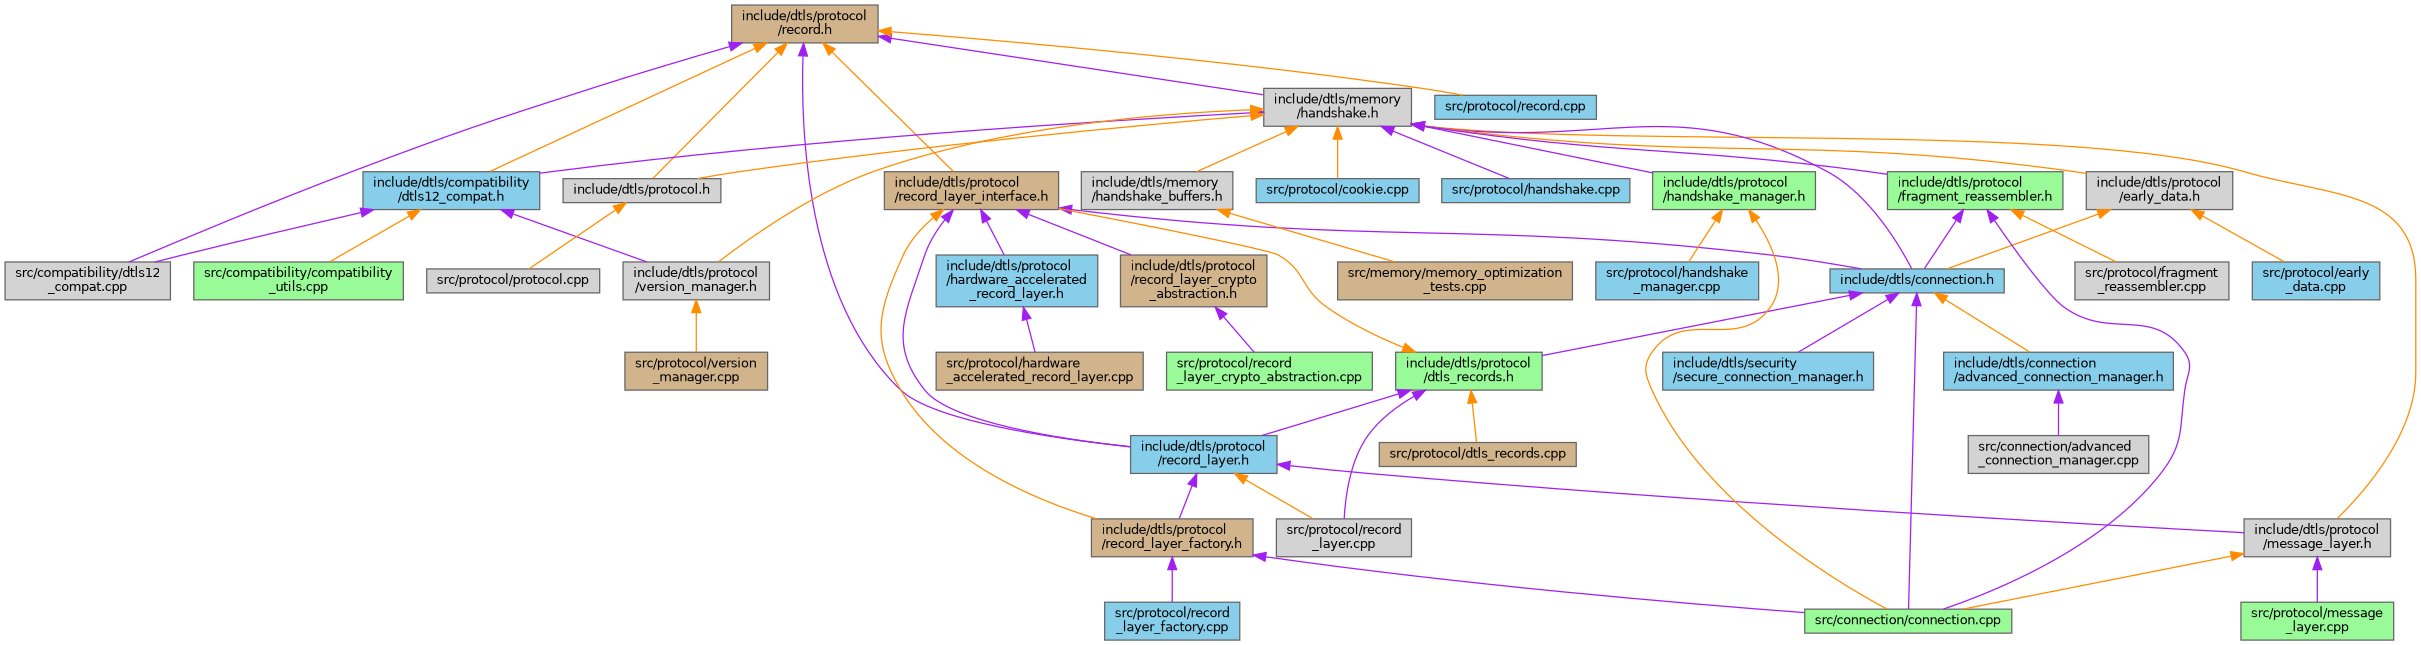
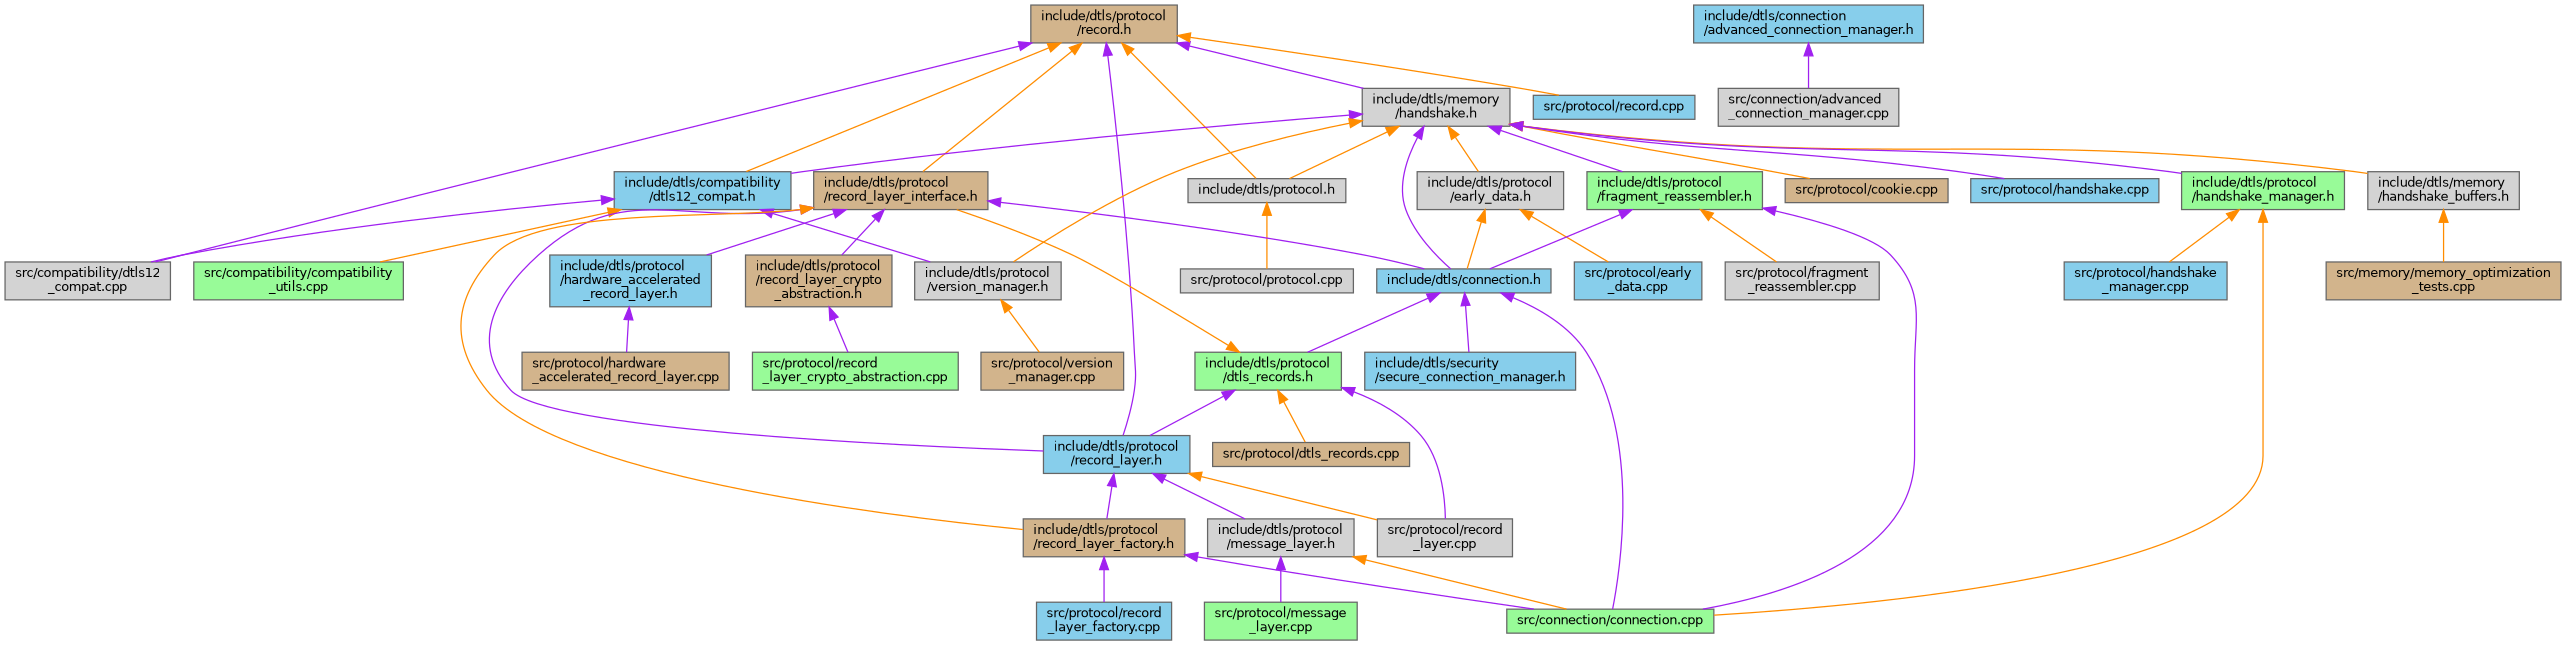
edge "include/dtls/protocol /message_layer.h" -> "include/dtls/memory /handshake.h": removed
node "src/protocol/cookie.cpp": fillcolor skyblue -> tan
edge "include/dtls/connection /advanced_connection_manager.h" -> "include/dtls/connection.h": removed
